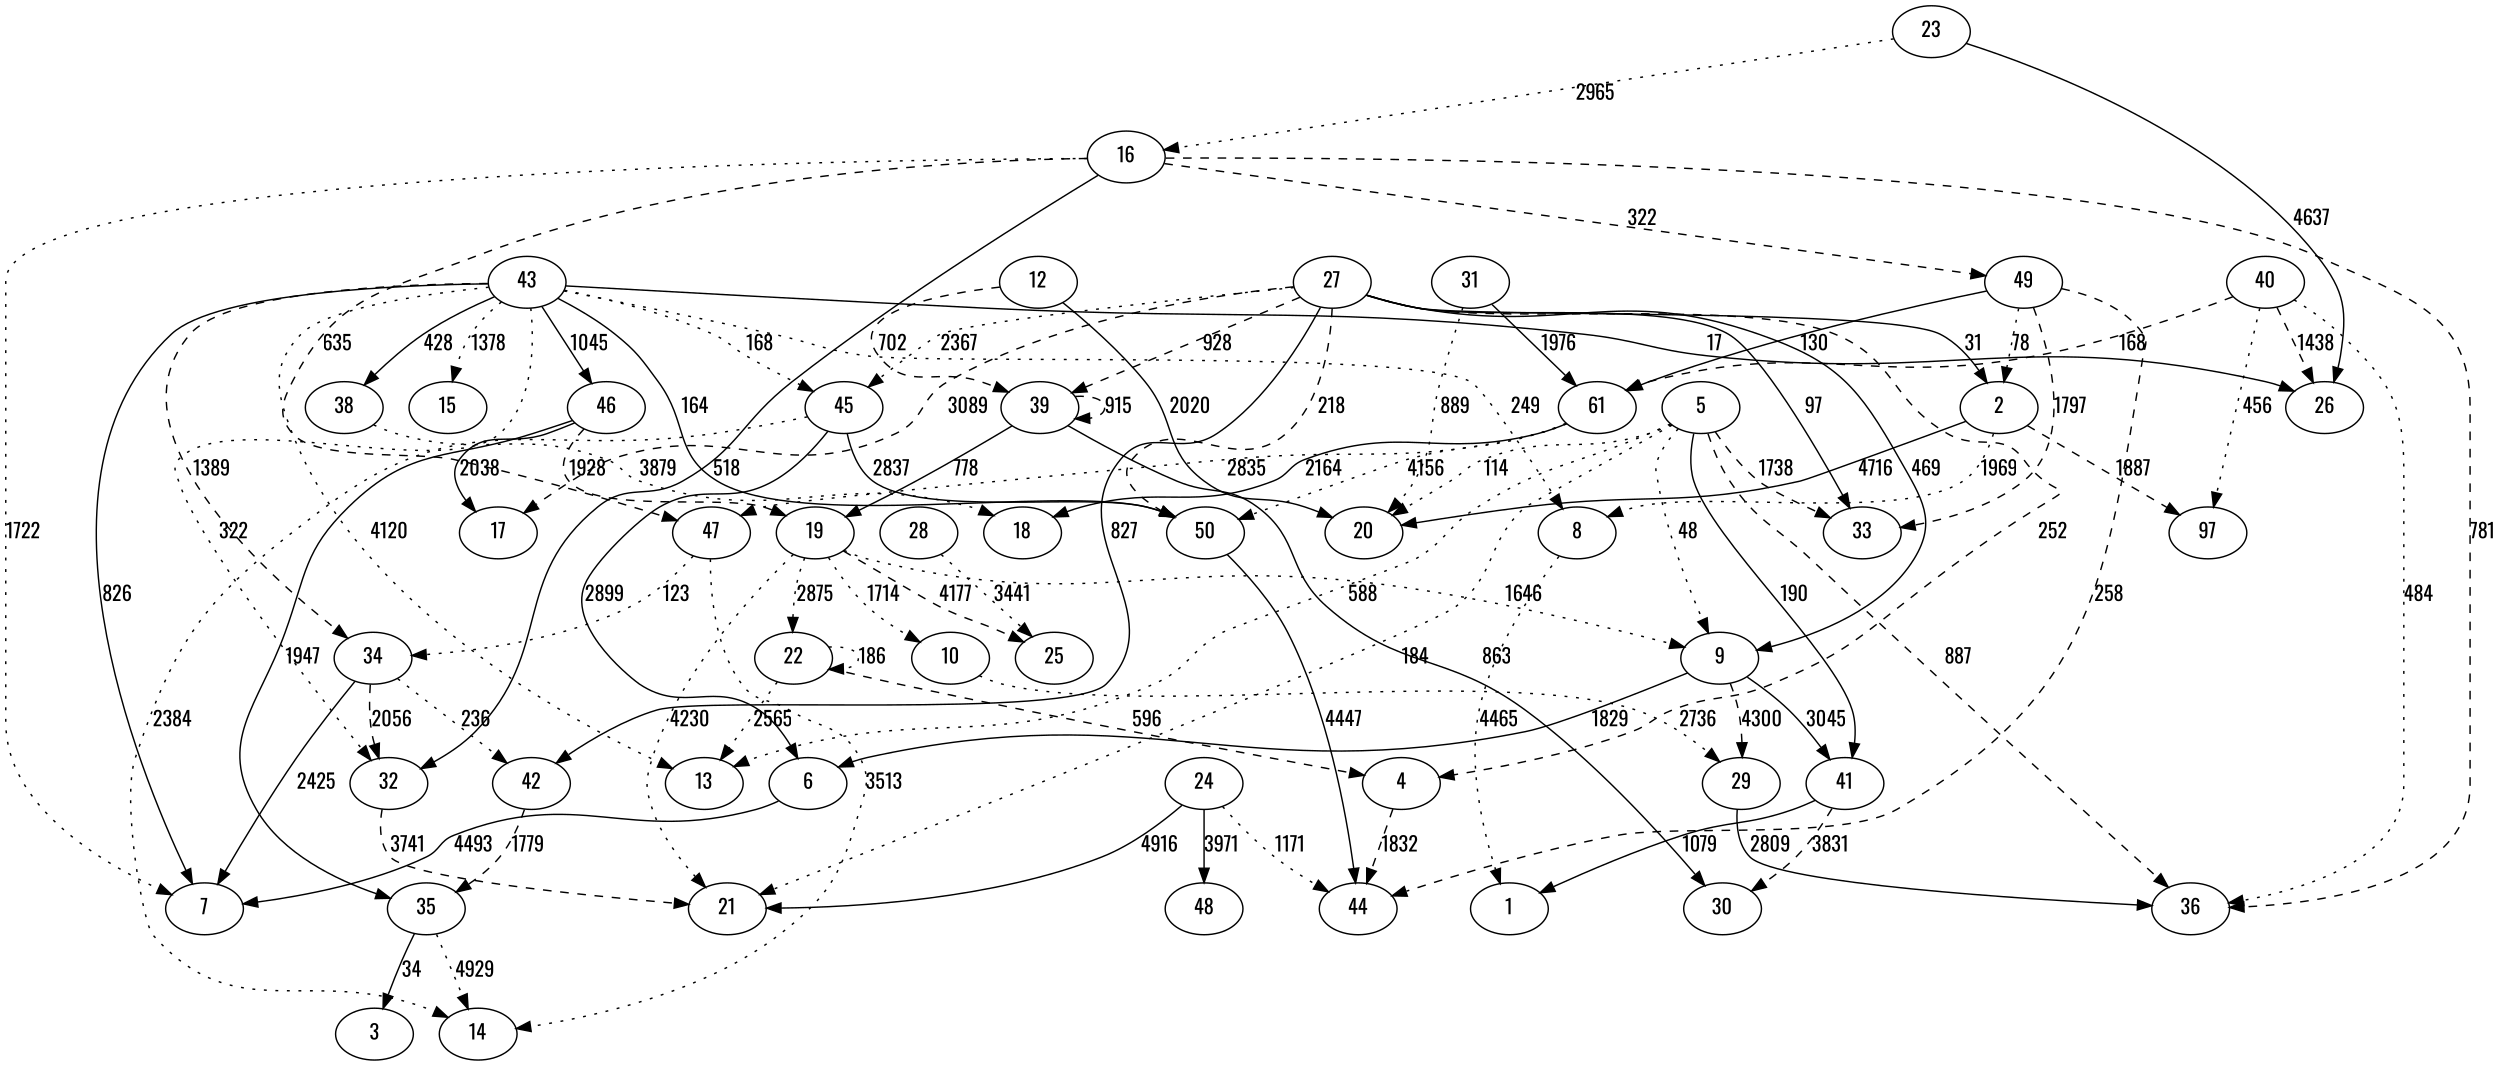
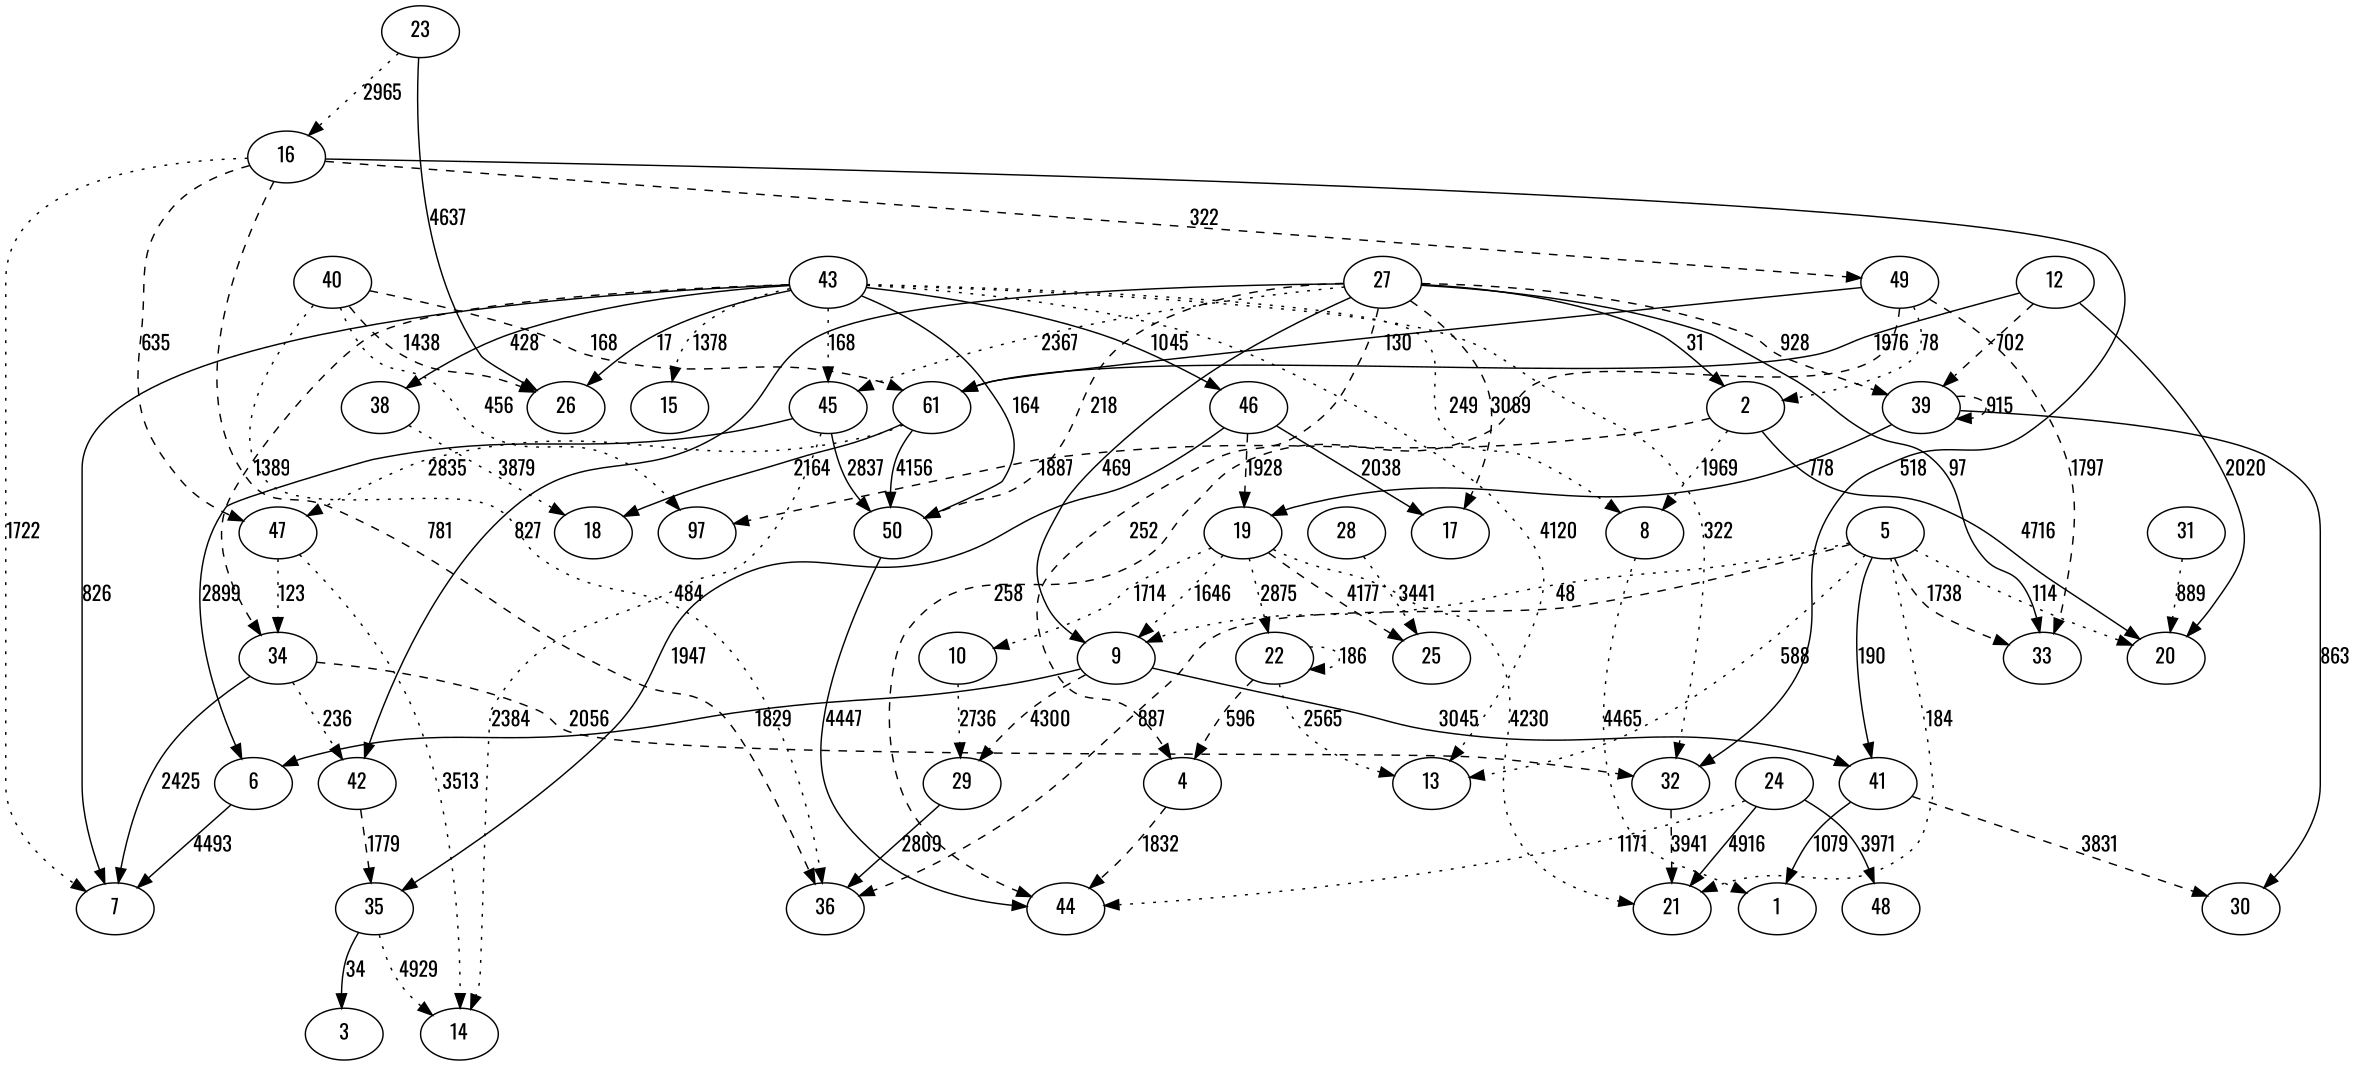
edge "31" -> "61": now "12" -> "61"
edge "61" -> "50": style dotted -> solid
edge "32" -> "21": label "3741" -> "3941"
